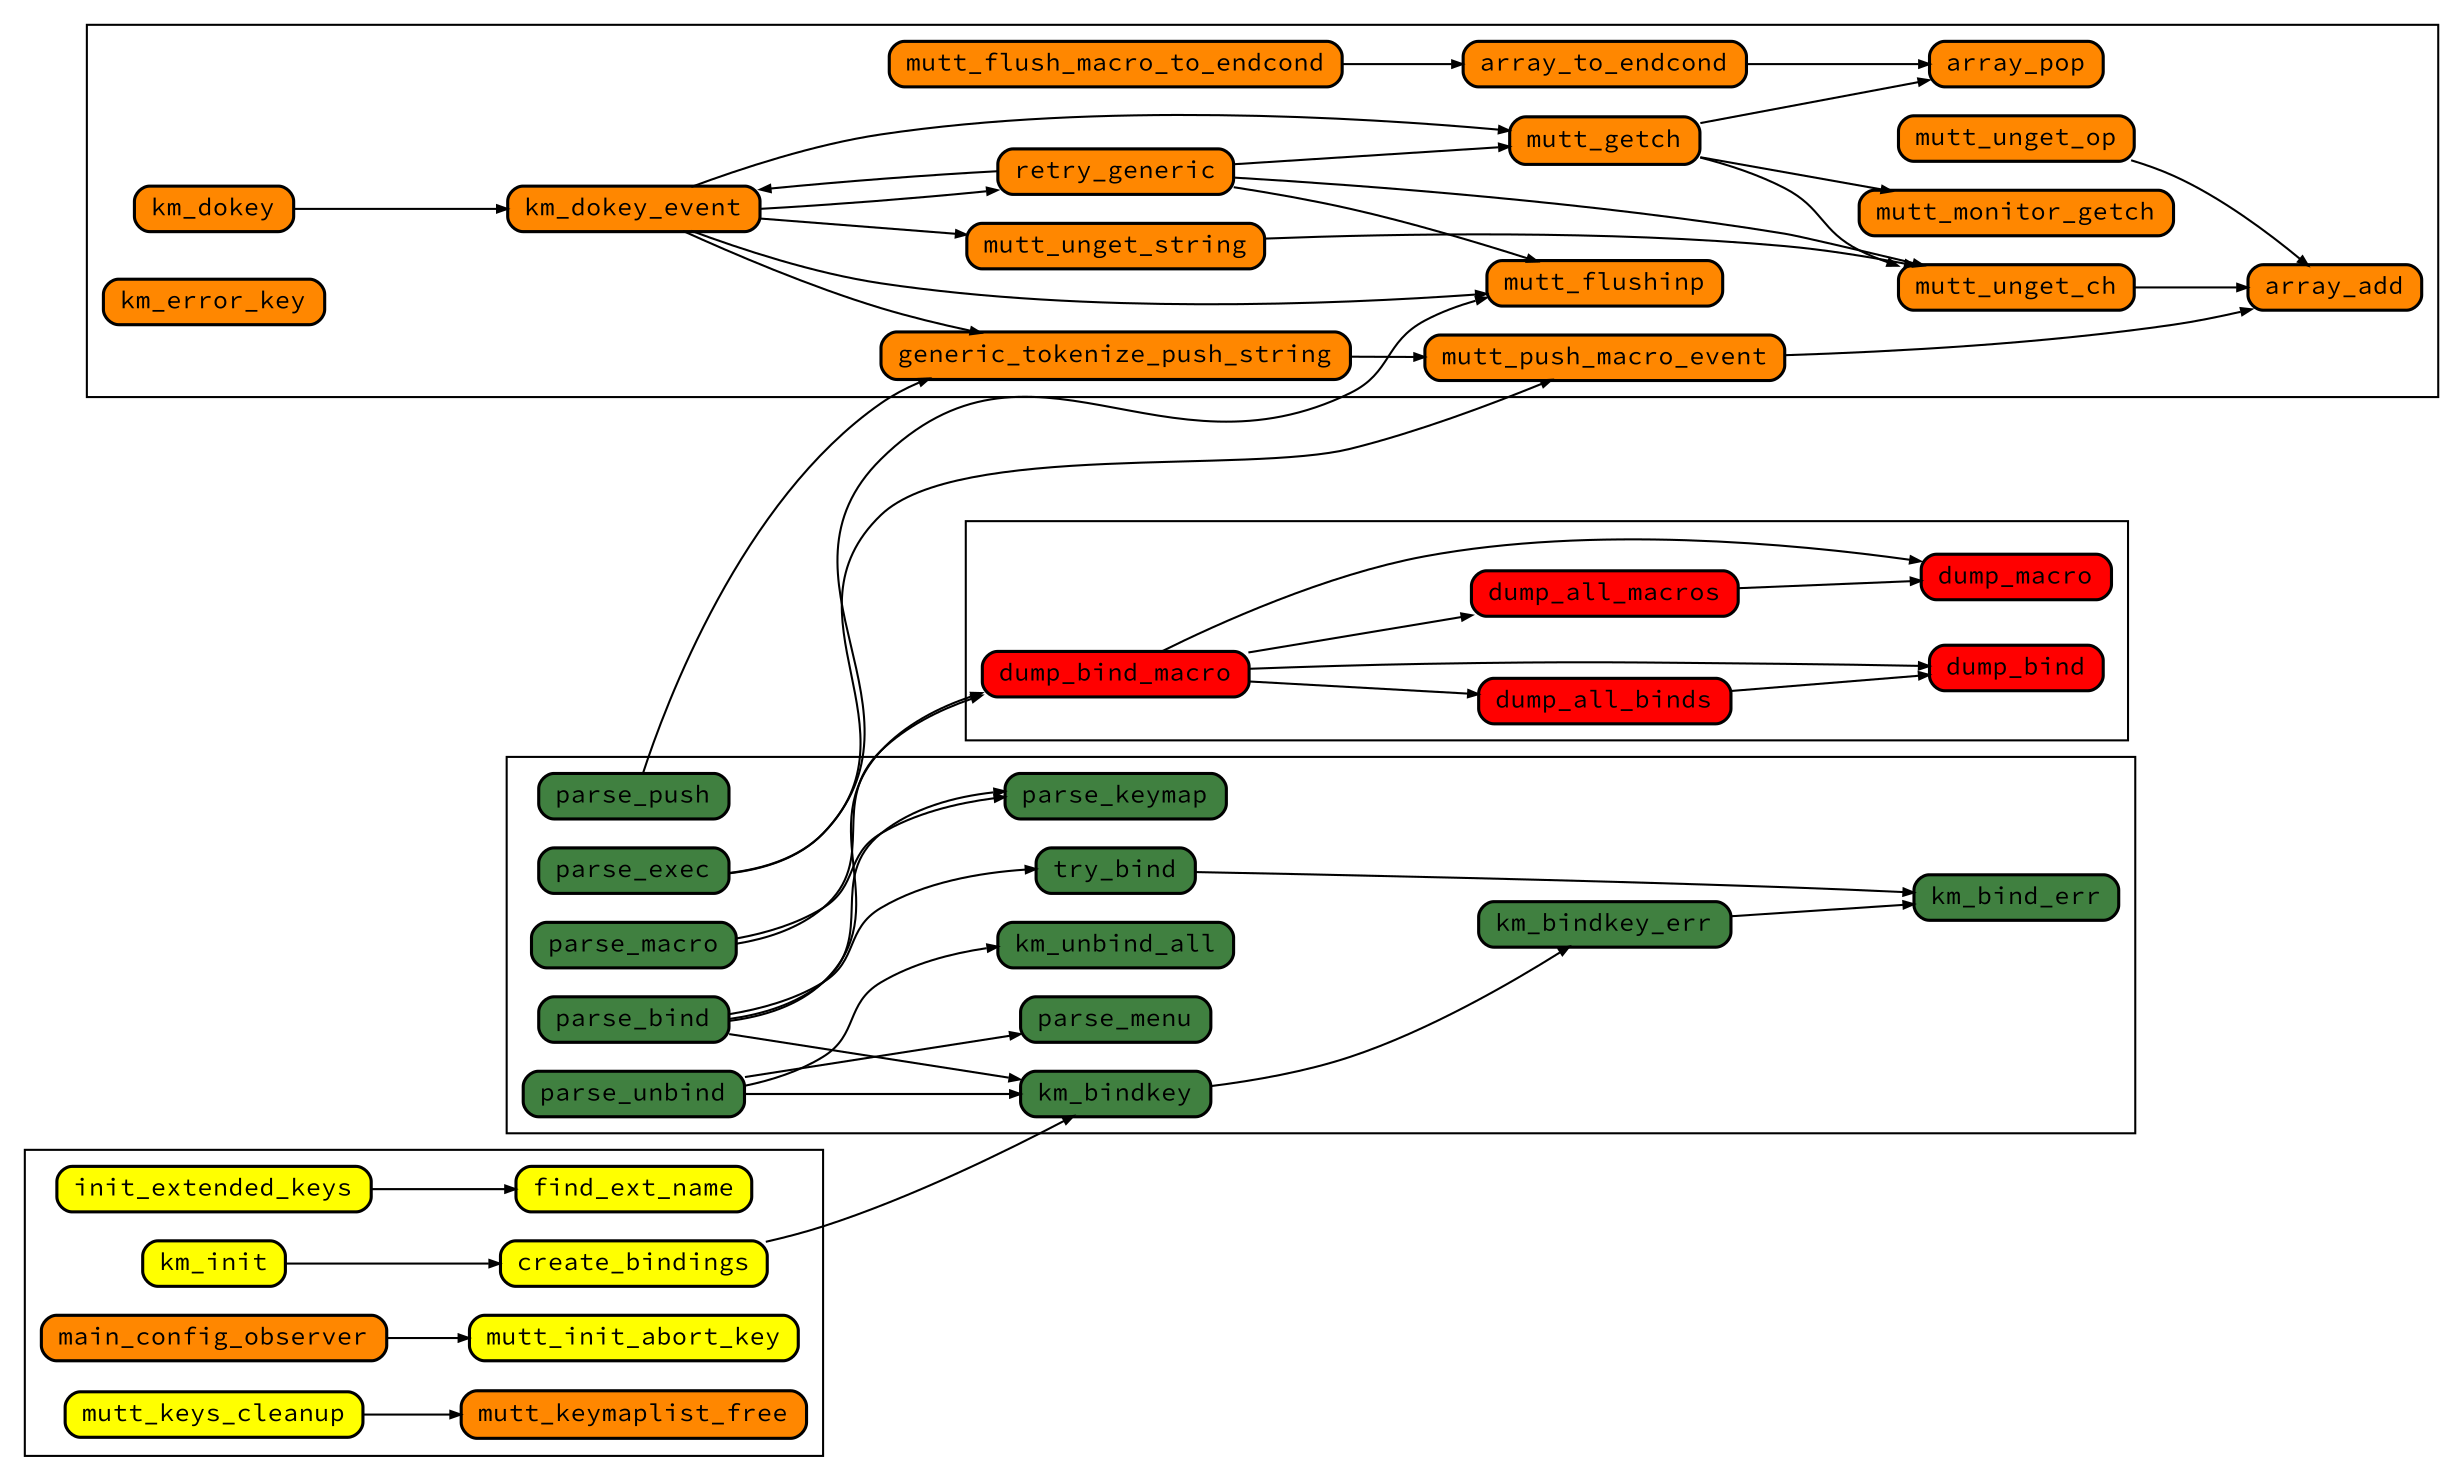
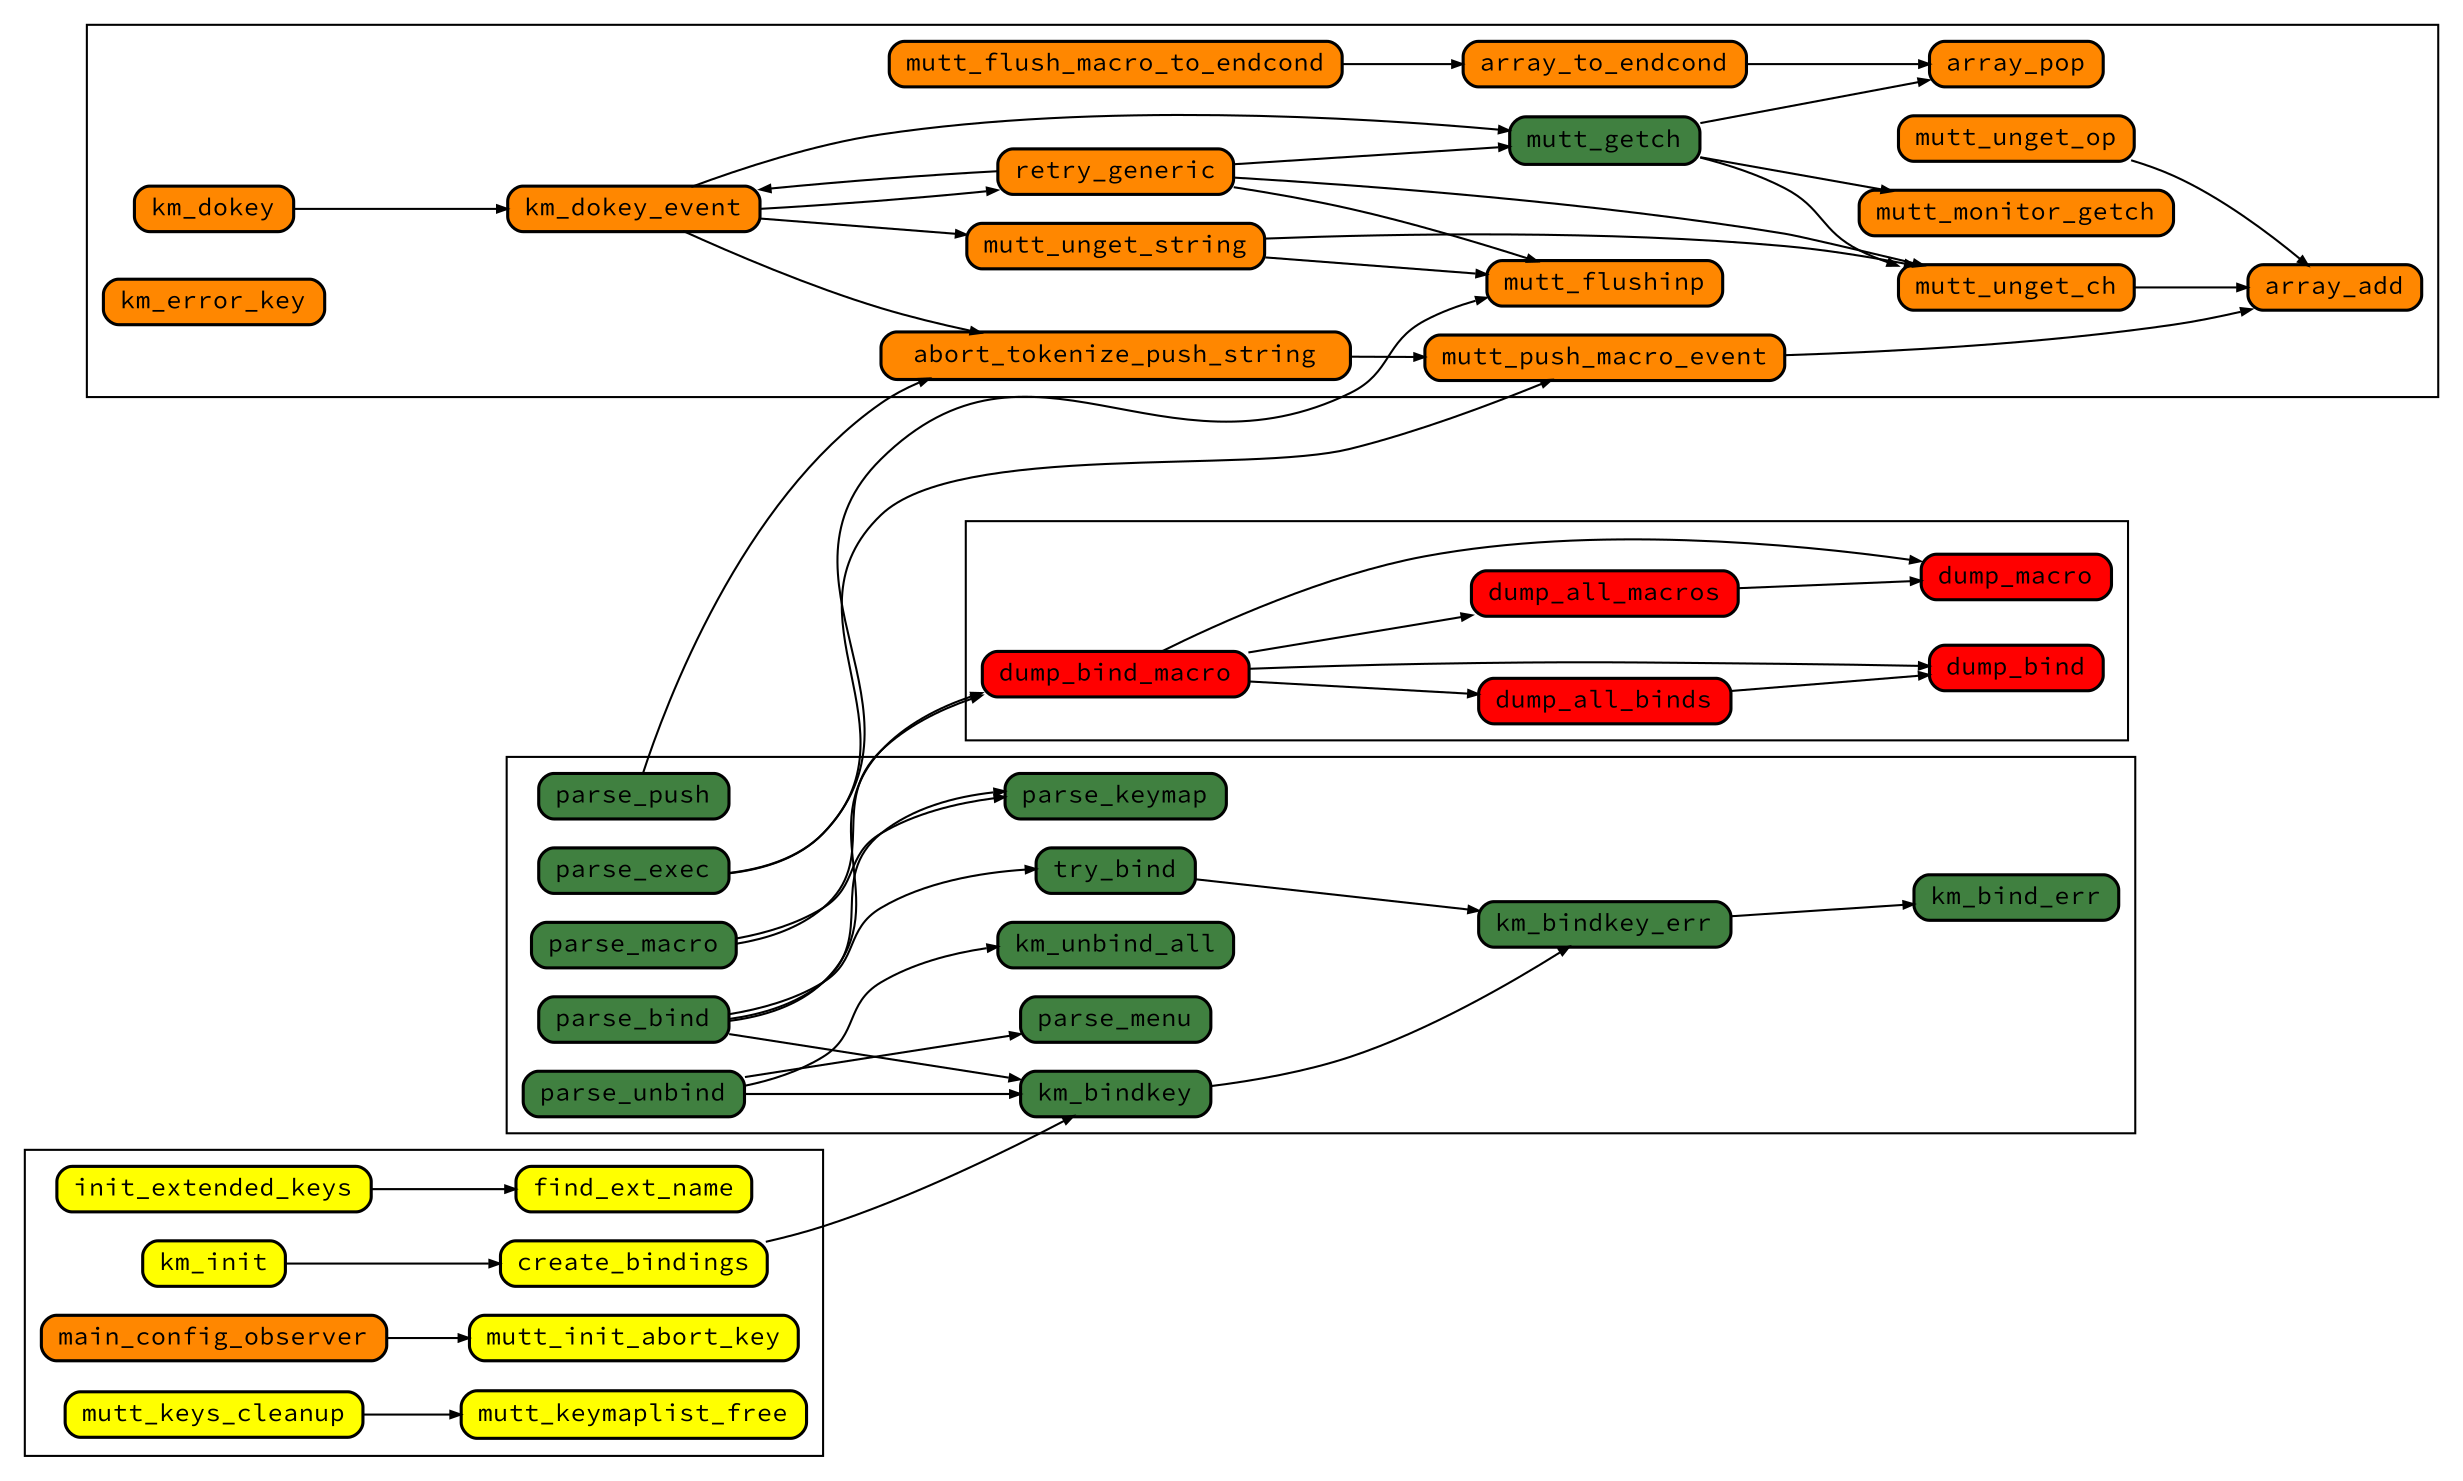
node "mutt_getch": fillcolor #ff8700 -> #408040
edge "km_dokey_event" -> "mutt_flushinp": now "mutt_unget_string" -> "mutt_flushinp"
node "generic_tokenize_push_string": label "generic_tokenize_push_string" -> "abort_tokenize_push_string"
edge "try_bind" -> "km_bind_err": now "try_bind" -> "km_bindkey_err"
node "mutt_keymaplist_free": fillcolor #ff8700 -> #ffff00
